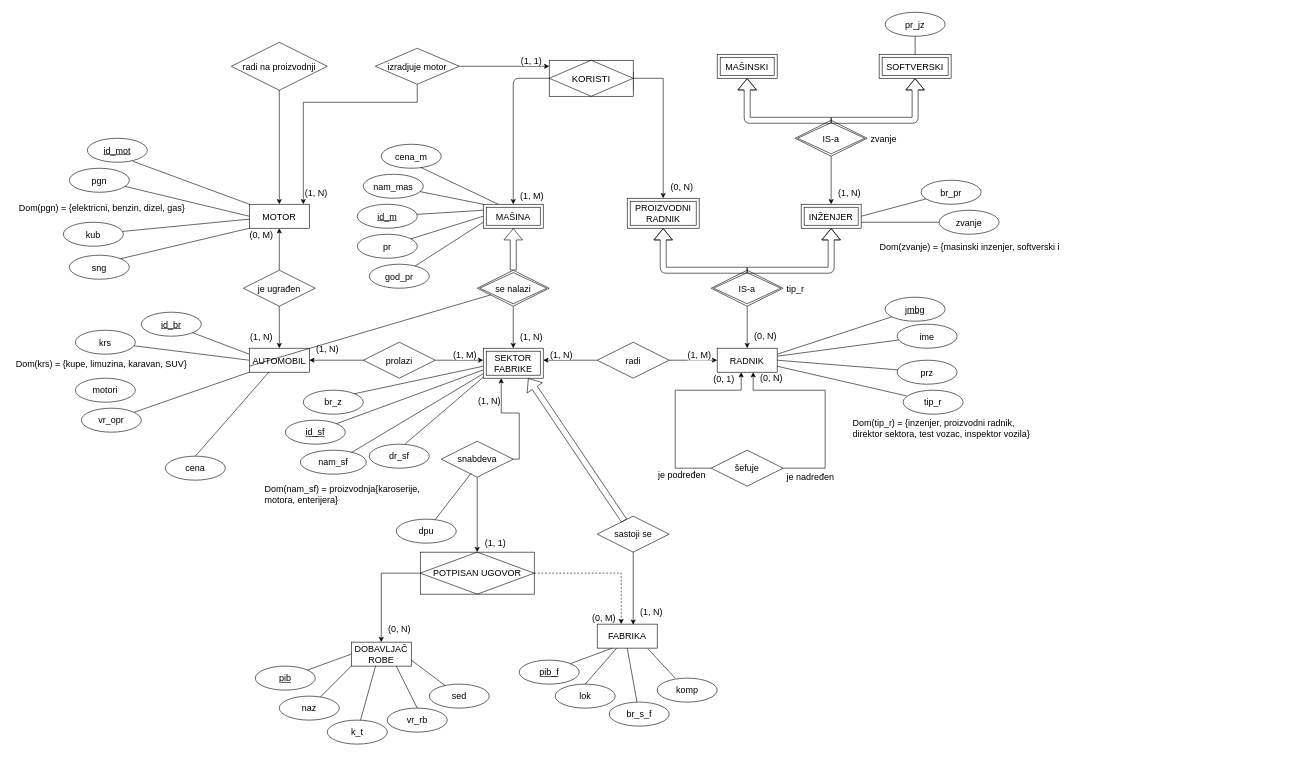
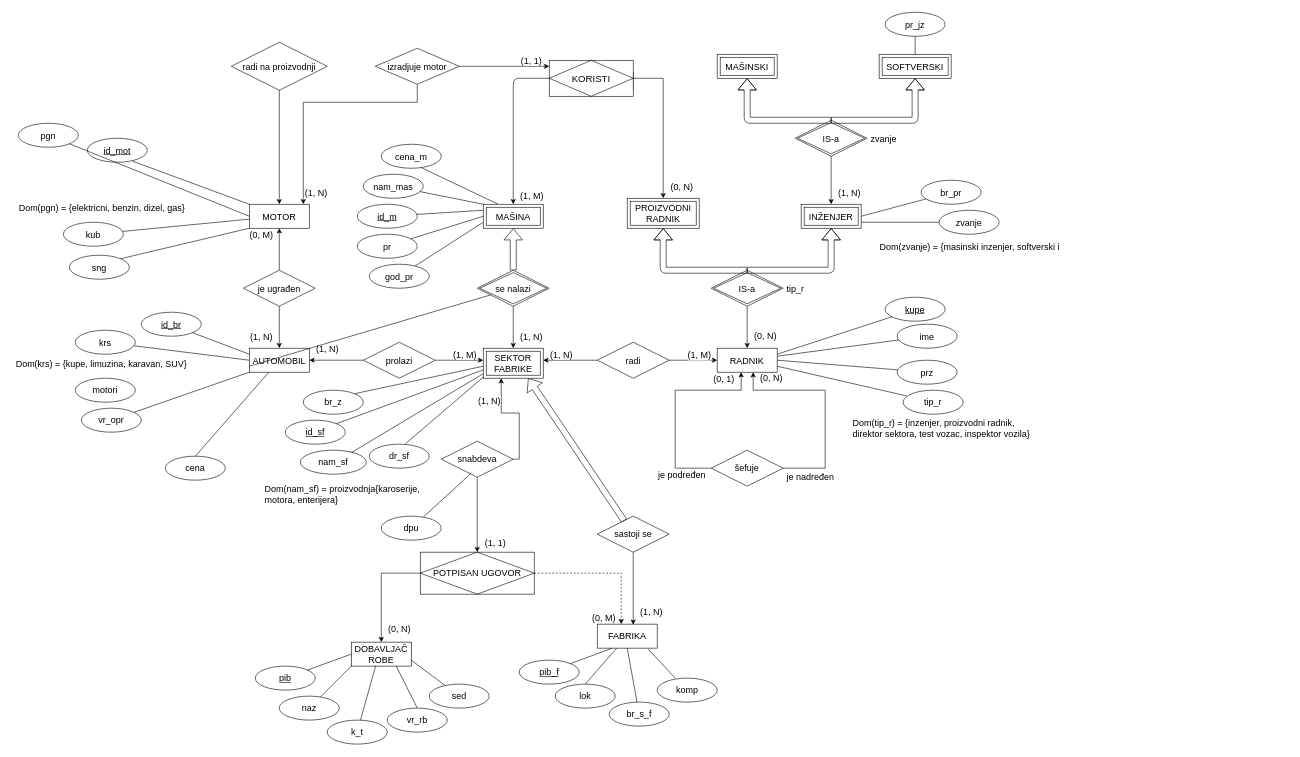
node "pgn": moved (99, 180) -> (48, 135)
node "jmbg": label "jmbg" -> "kupe"
node "dpu": moved (426, 531) -> (411, 528)
